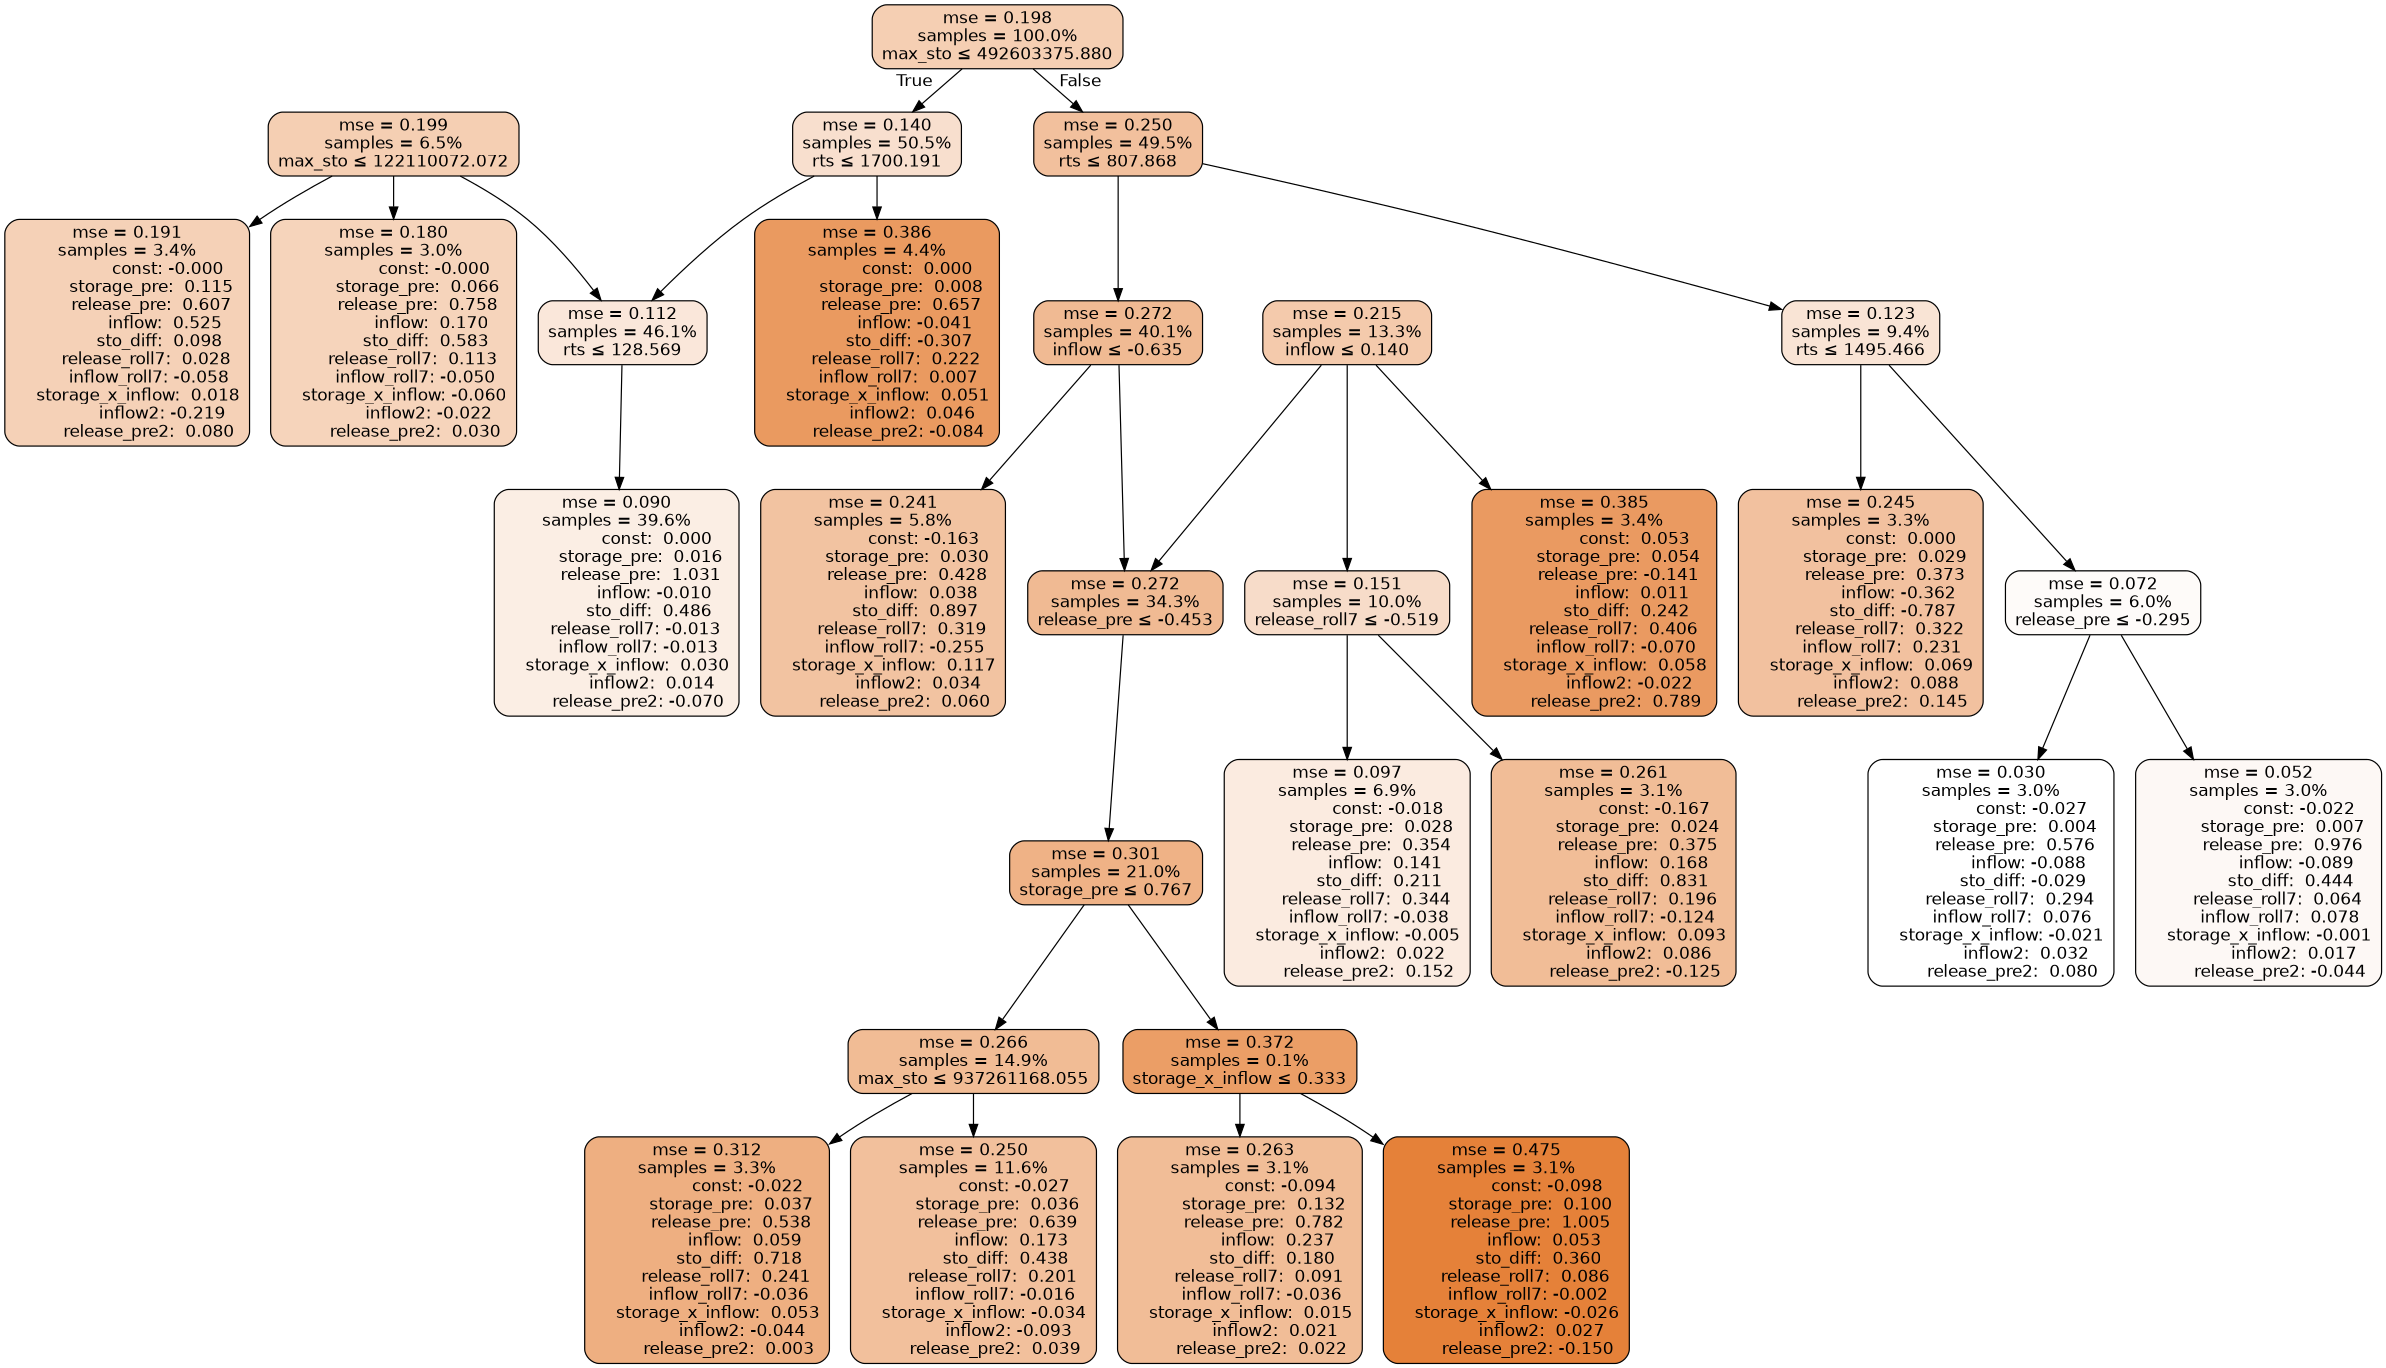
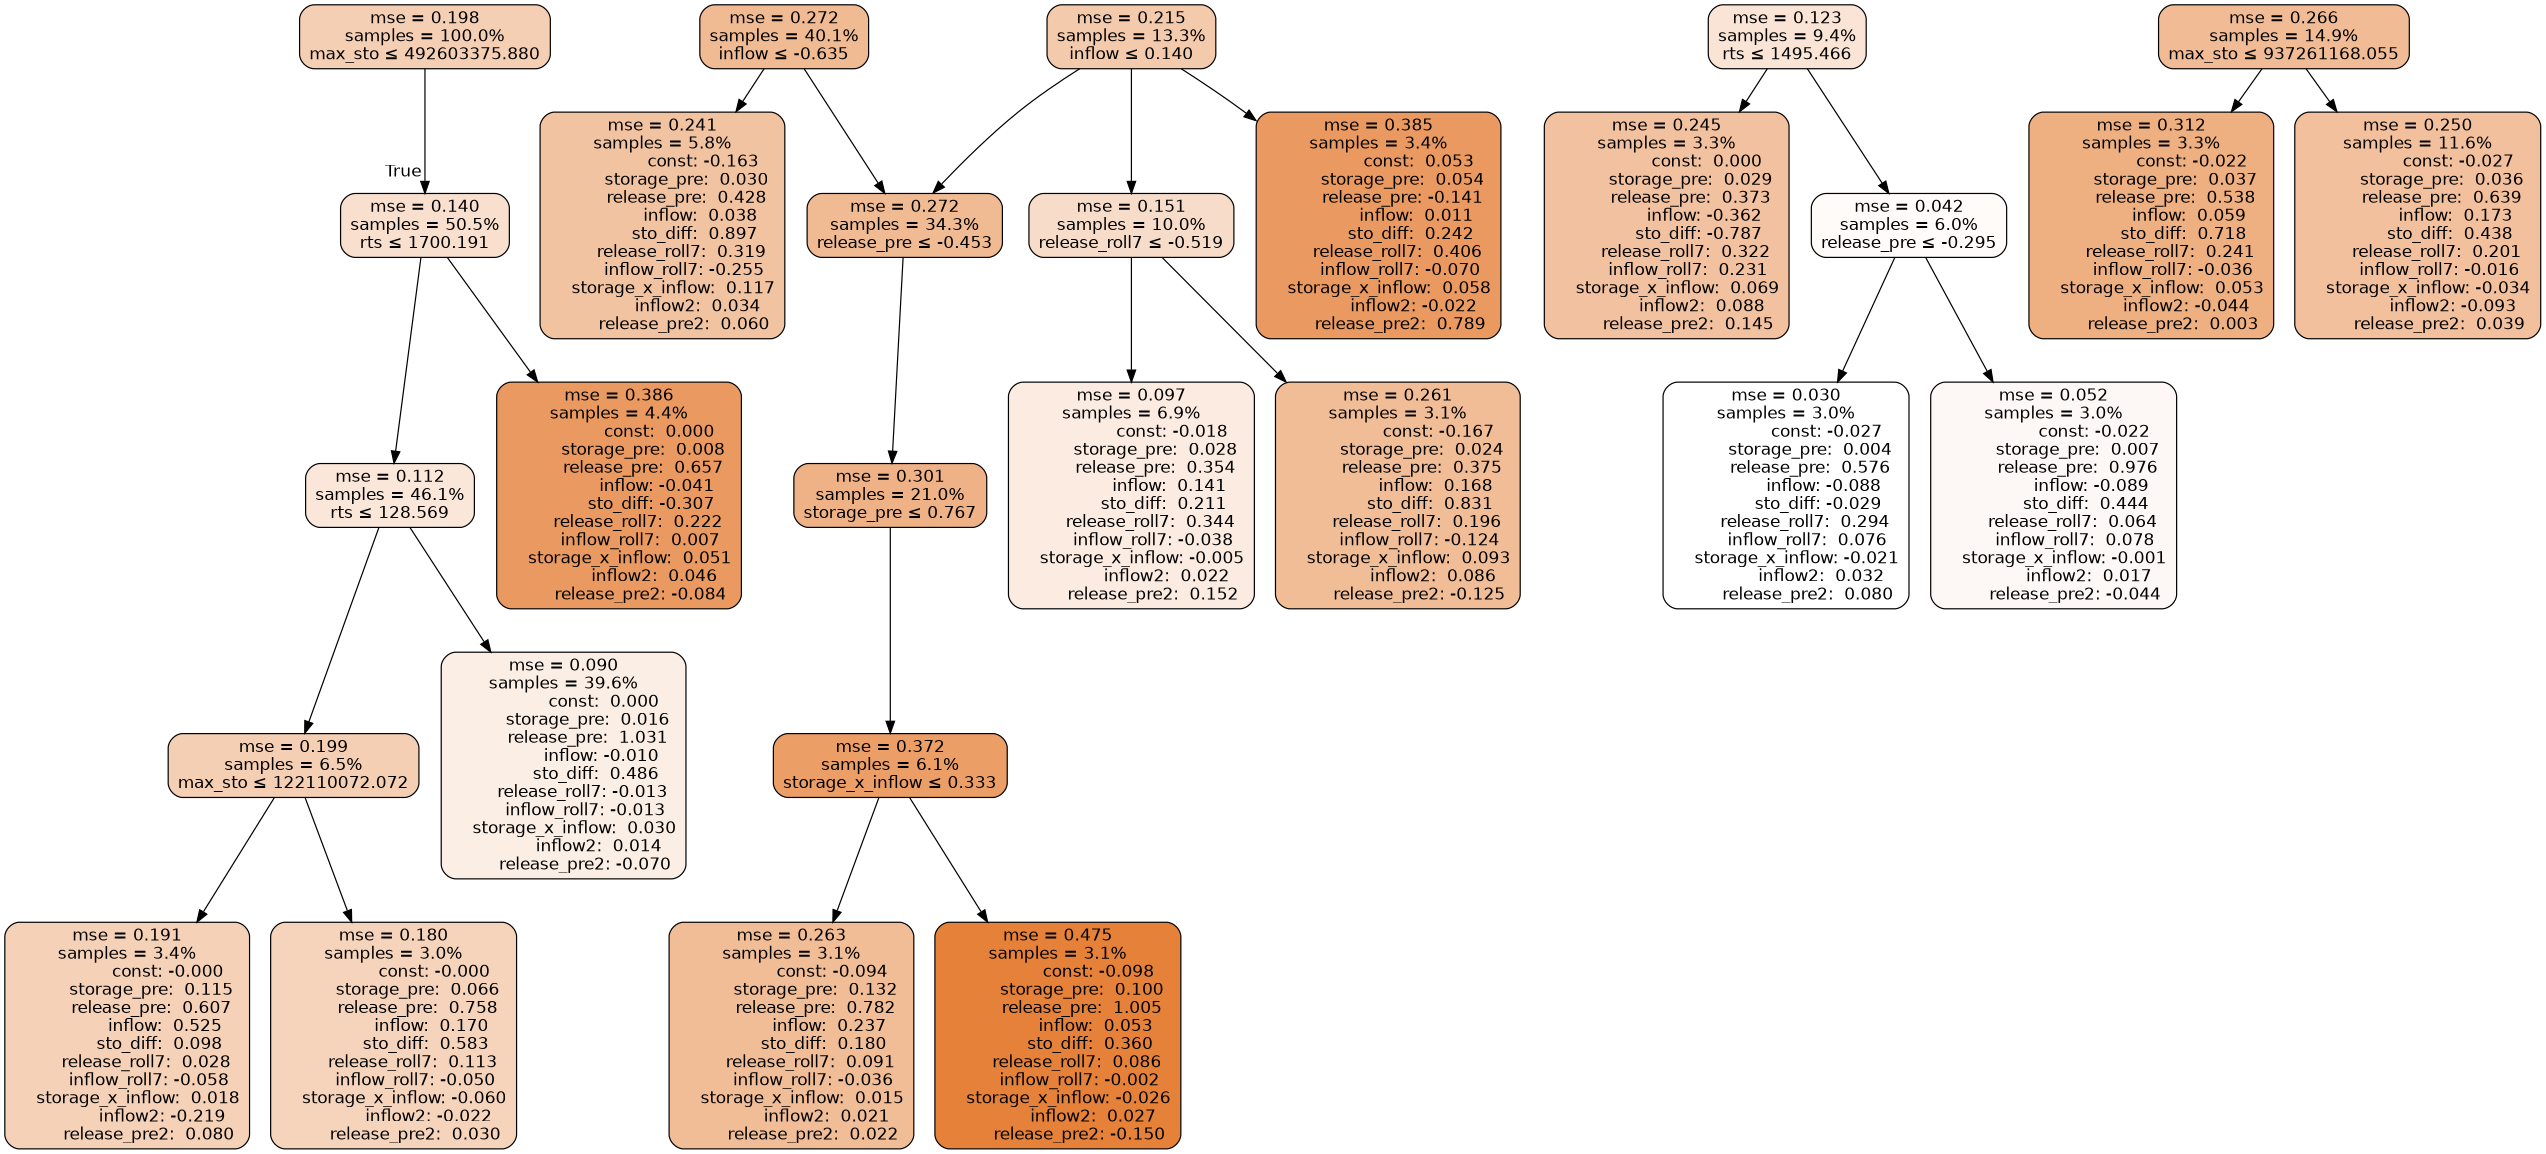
node "mse = 0.250 samples = 49.5% rts ≤ 807.868": removed
edge "mse = 0.199 samples = 6.5% max_sto ≤ 122110072.072" -> "mse = 0.112 samples = 46.1% rts ≤ 128.569": reversed
node "mse = 0.072 samples = 6.0% release_pre ≤ -0.295": label "mse = 0.072 samples = 6.0% release_pre ≤ -0.295" -> "mse = 0.042 samples = 6.0% release_pre ≤ -0.295"
edge "mse = 0.301 samples = 21.0% storage_pre ≤ 0.767" -> "mse = 0.266 samples = 14.9% max_sto ≤ 937261168.055": removed
node "mse = 0.372 samples = 0.1% storage_x_inflow ≤ 0.333": label "mse = 0.372 samples = 0.1% storage_x_inflow ≤ 0.333" -> "mse = 0.372 samples = 6.1% storage_x_inflow ≤ 0.333"
